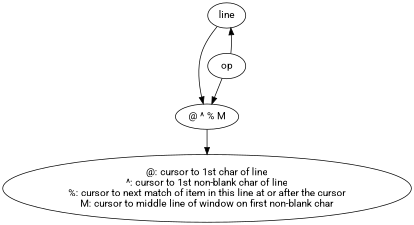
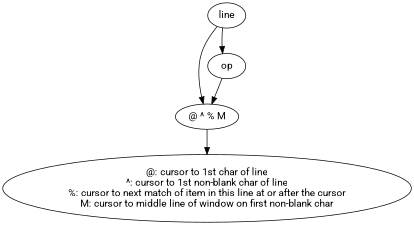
edge "op" -> "line": reversed
